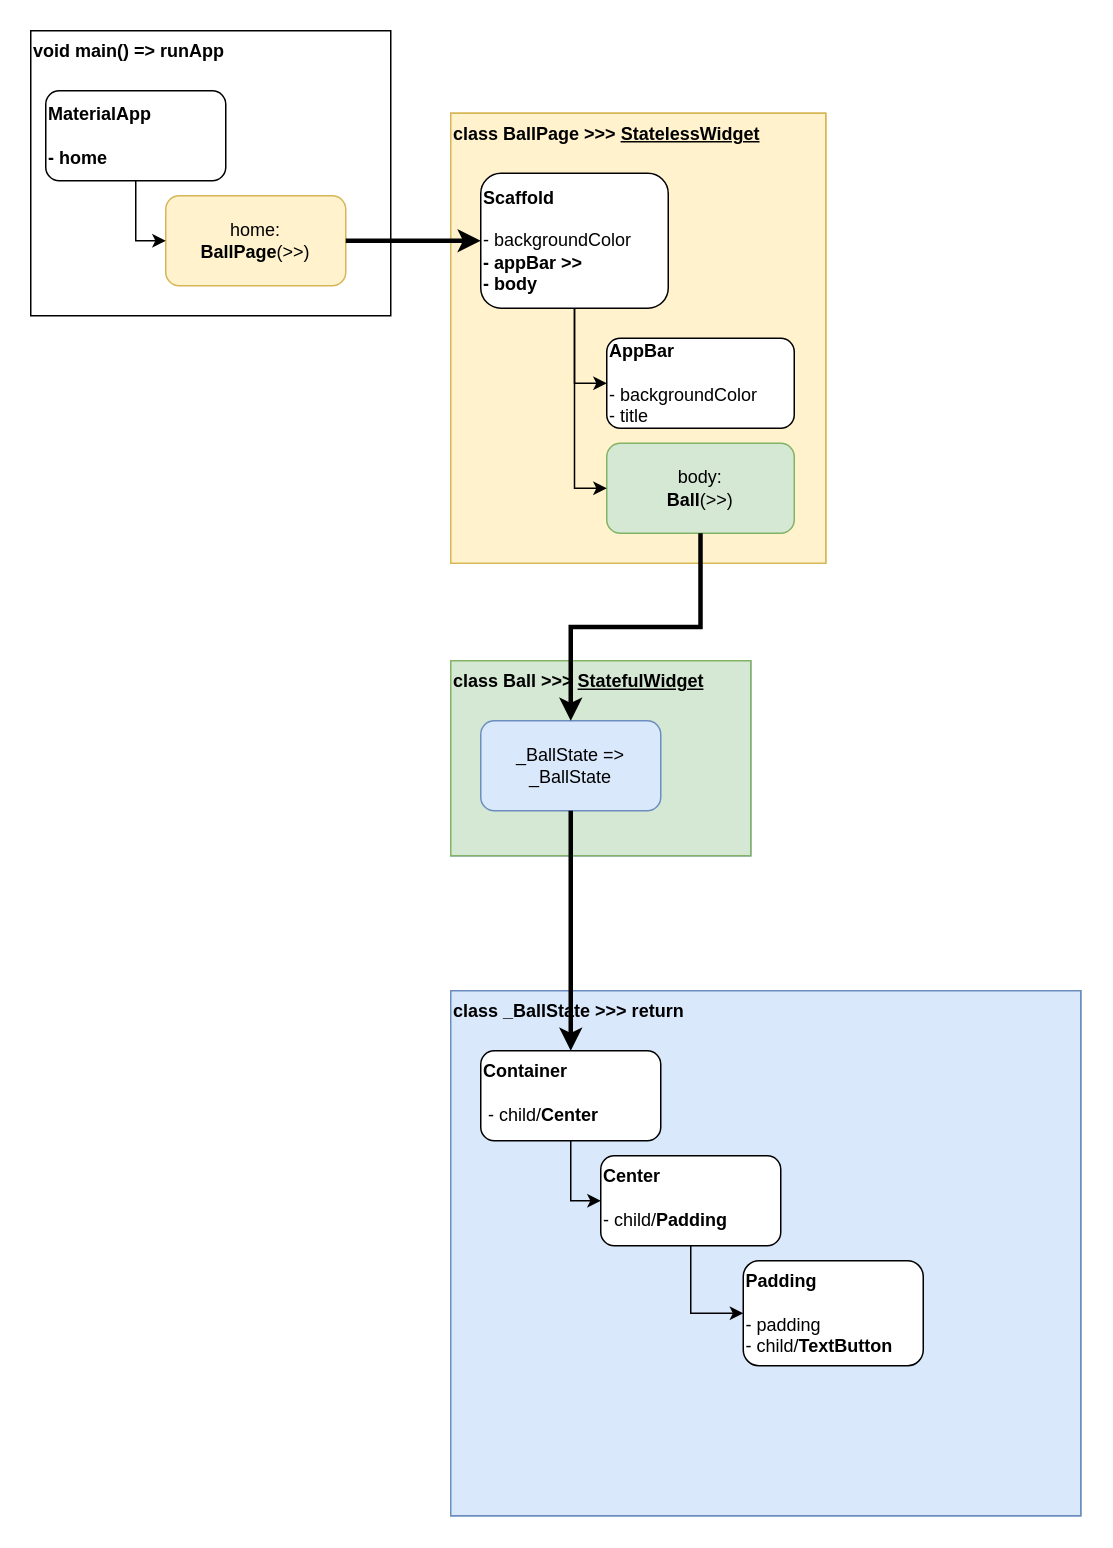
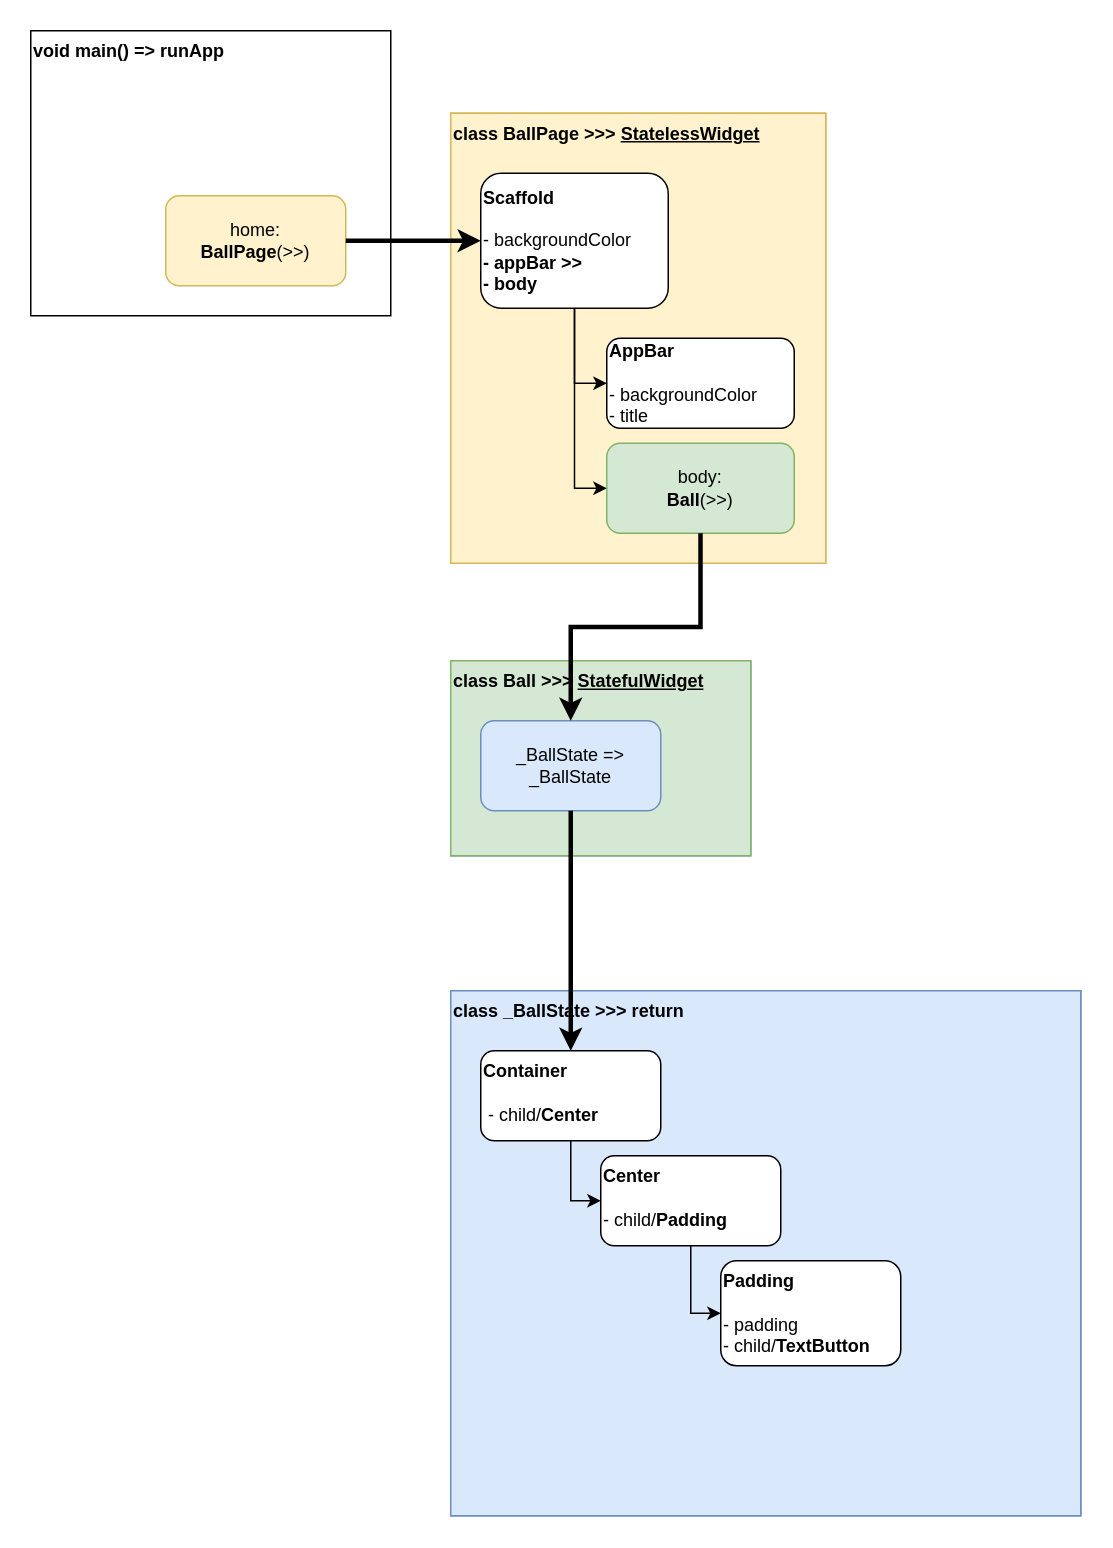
node "MaterialApp - home": removed
edge "MaterialApp - home" -> "home: BallPage(>>)": removed
node "Padding - padding - child/TextButton": moved (833, 1313) -> (811, 1313)
